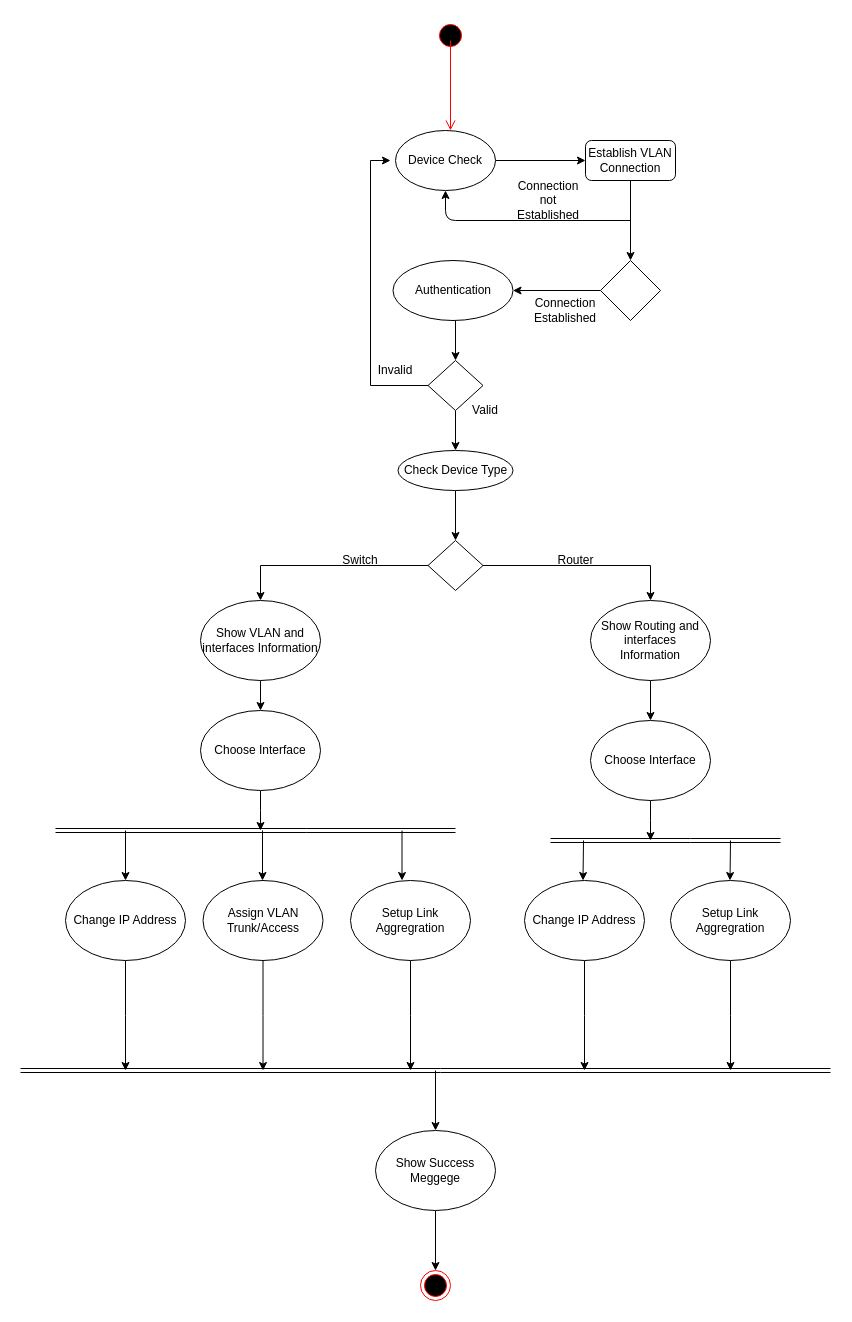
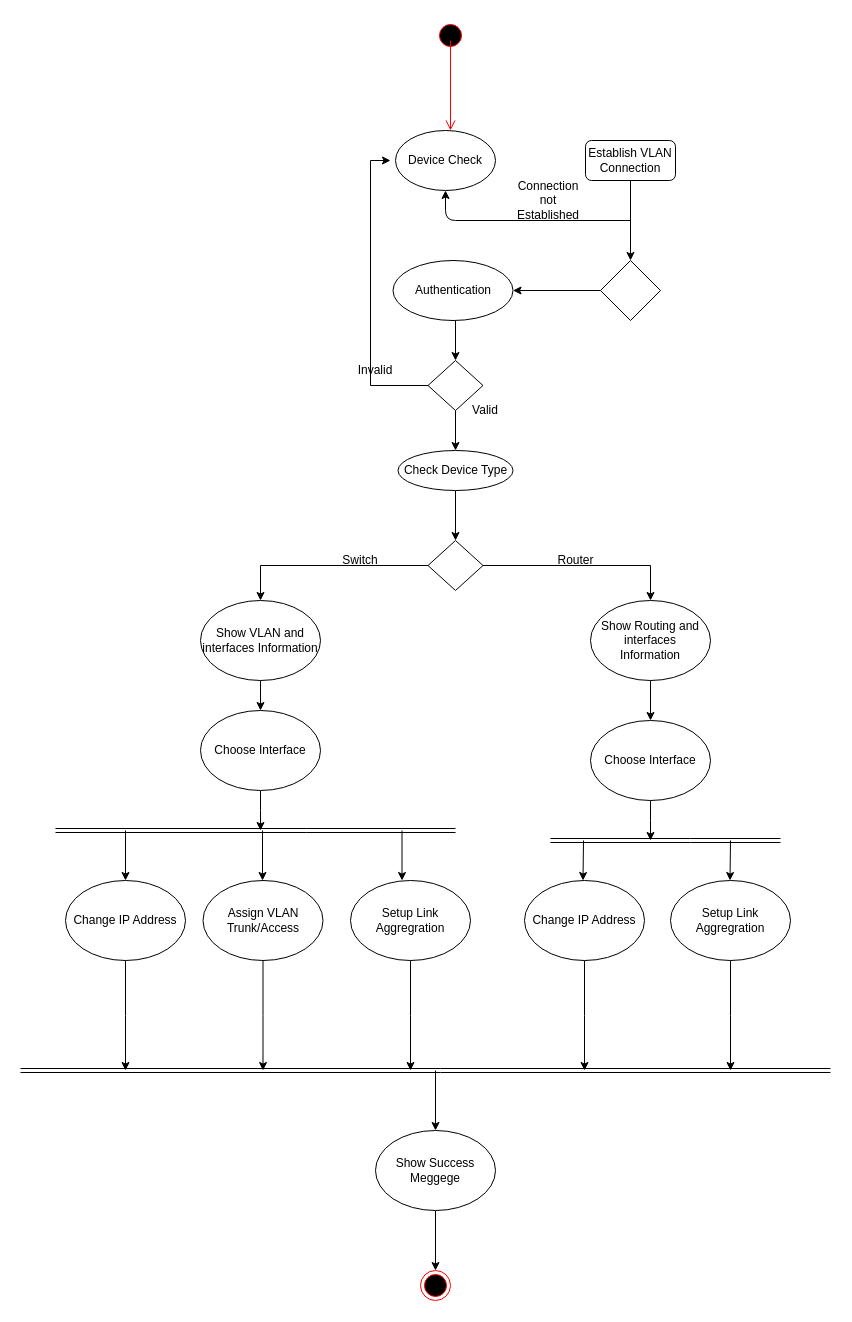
edge "Device Check" -> "Establish VLAN Connection": removed
node "Connection Established": removed
node "Invalid": moved (396, 371) -> (376, 371)
